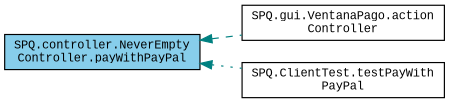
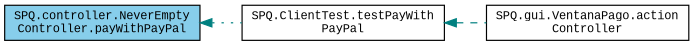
edge "SPQ.gui.VentanaPago.action Controller" -> "SPQ.controller.NeverEmpty Controller.payWithPayPal": now "SPQ.gui.VentanaPago.action Controller" -> "SPQ.ClientTest.testPayWith PayPal"
